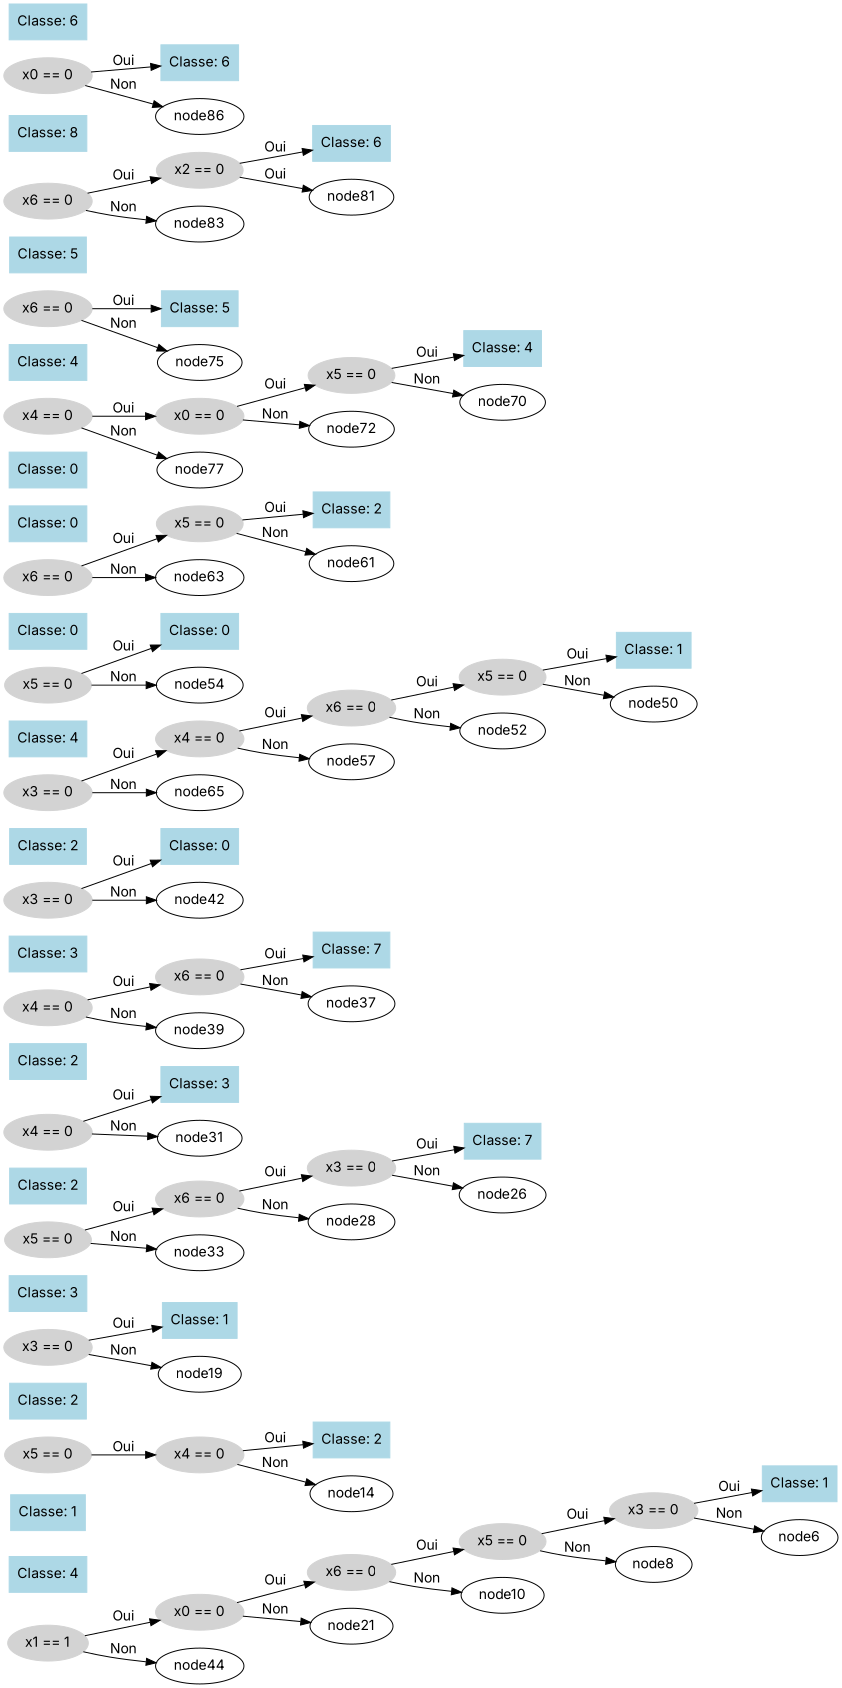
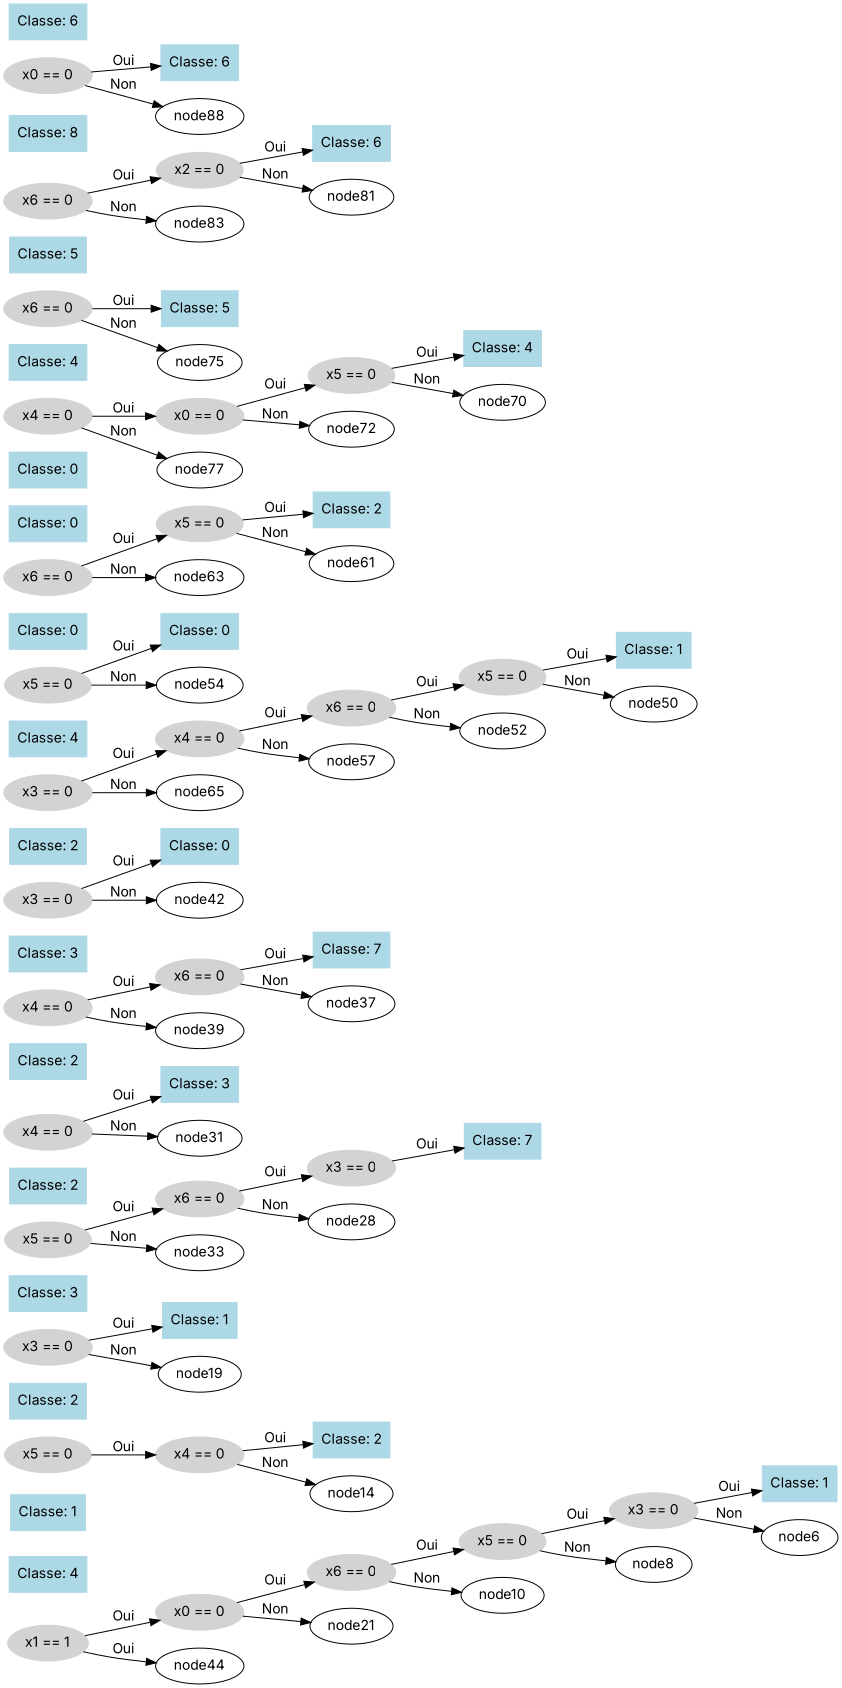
node "node86": label "node86" -> "node88"
edge "x2 == 0" -> "node81": label "Oui" -> "Non"
node "node26": removed
edge "x1 == 1" -> "node44": label "Non" -> "Oui"
